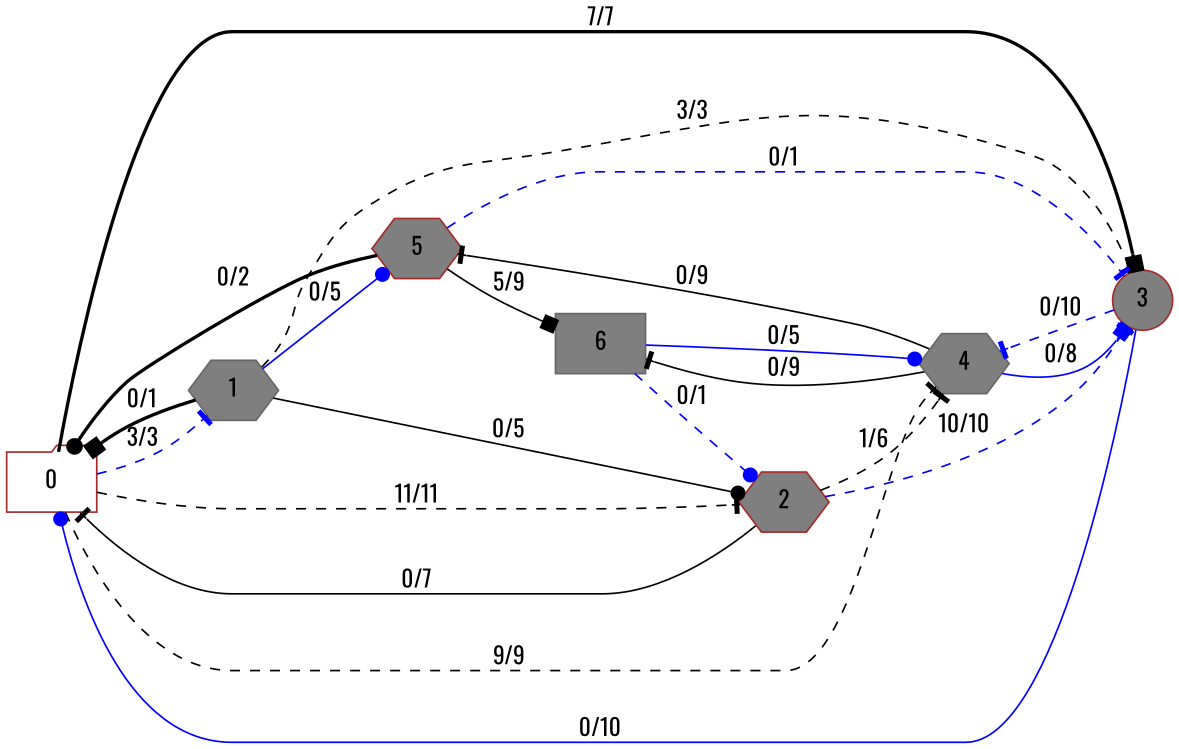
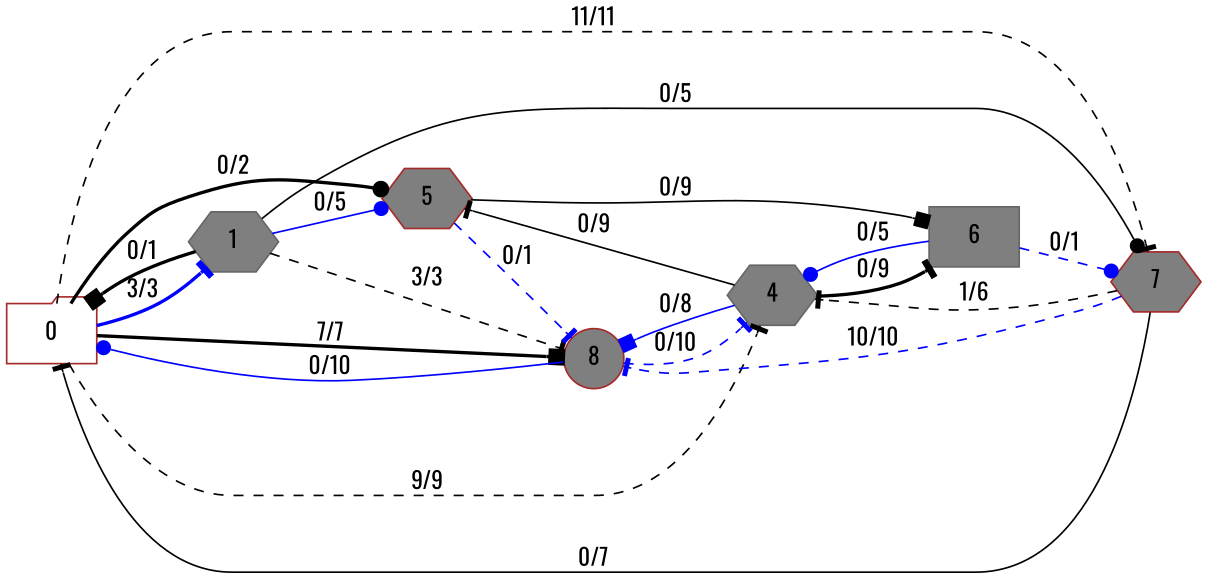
edge "5" -> "6": label "5/9" -> "0/9"
node "3": label "3" -> "8"
edge "5" -> "0": reversed
edge "4" -> "6": style solid -> bold
edge "0" -> "1": style dashed -> bold
node "2": label "2" -> "7"
